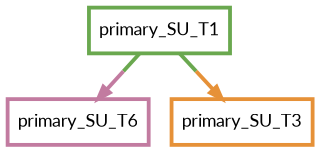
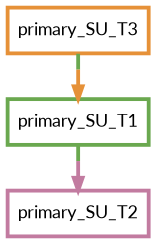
edge "primary_SU_T1" -> "primary_SU_T3": reversed
node "primary_SU_T6": label "primary_SU_T6" -> "primary_SU_T2"
